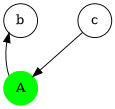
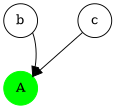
edge "A" -> "b": reversed
